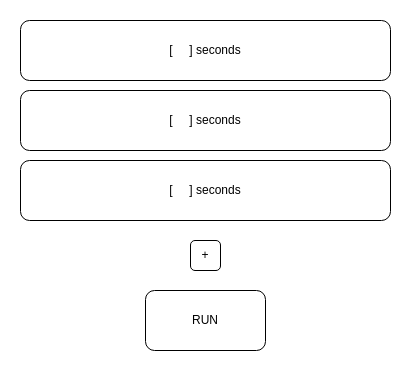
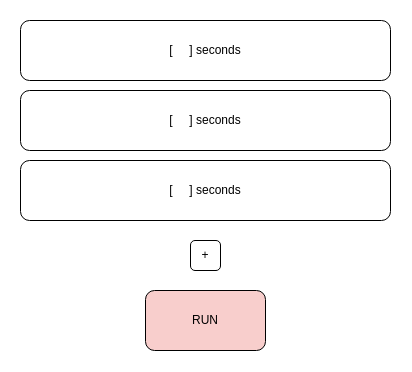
node "RUN": fillcolor #ffffff -> #f8cecc
